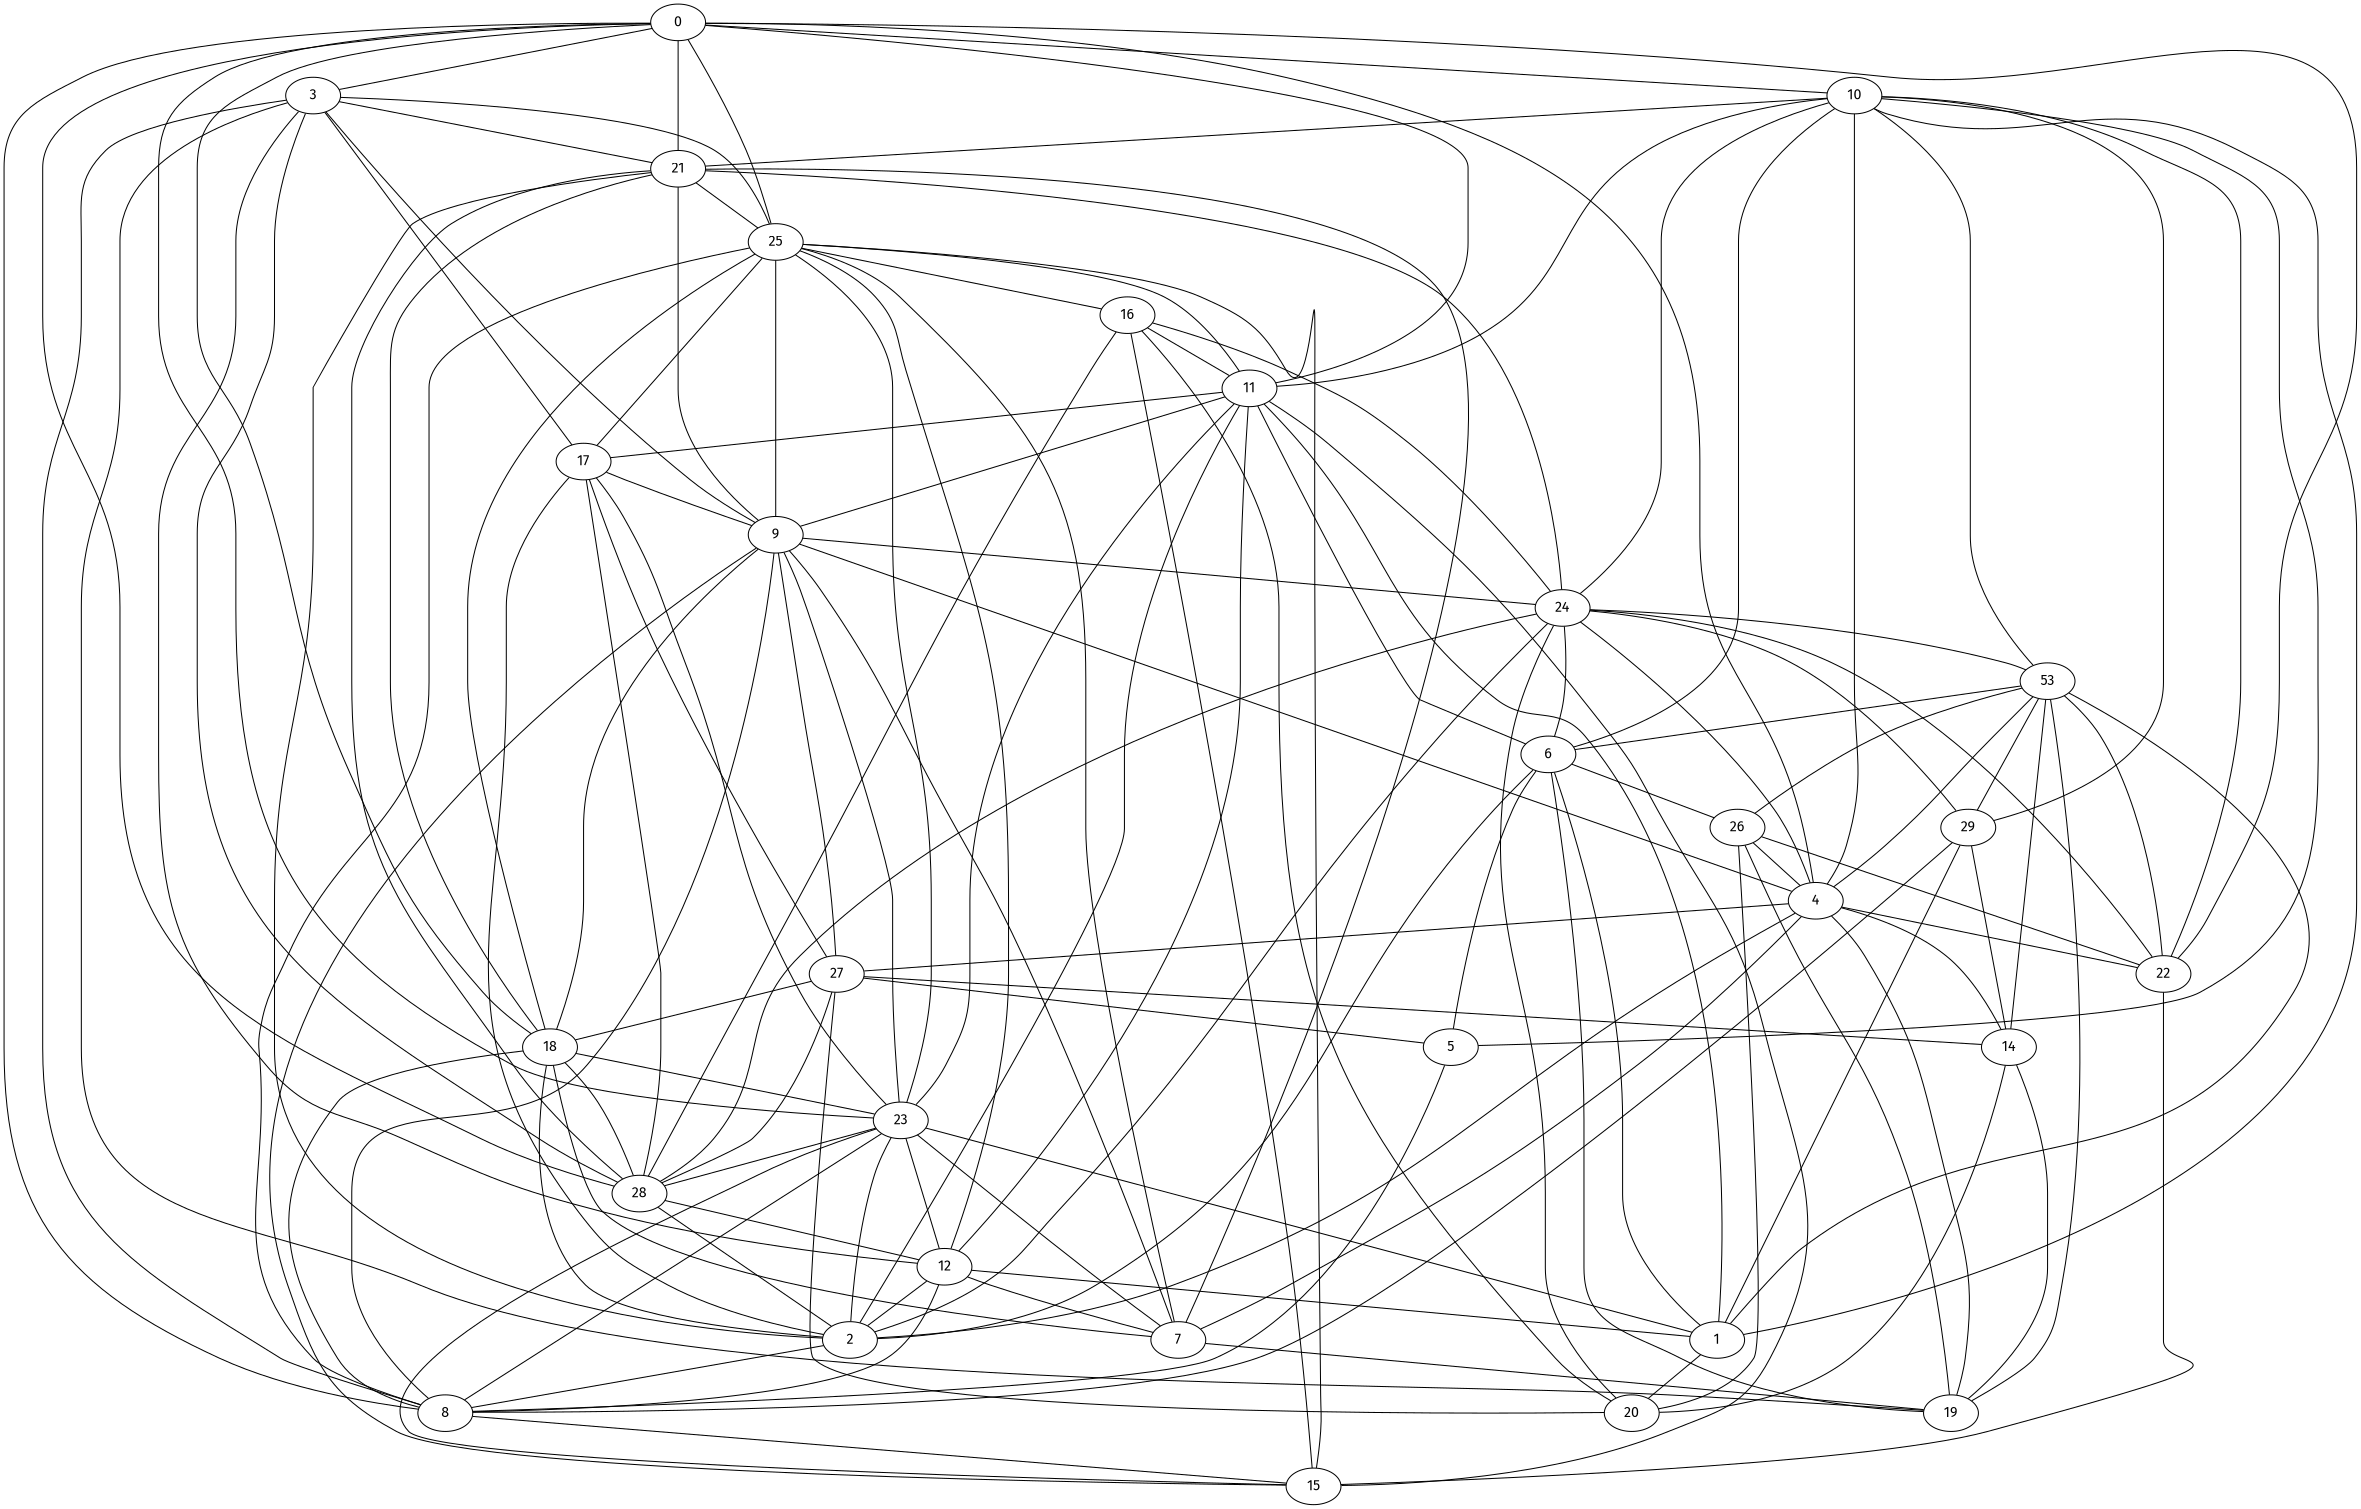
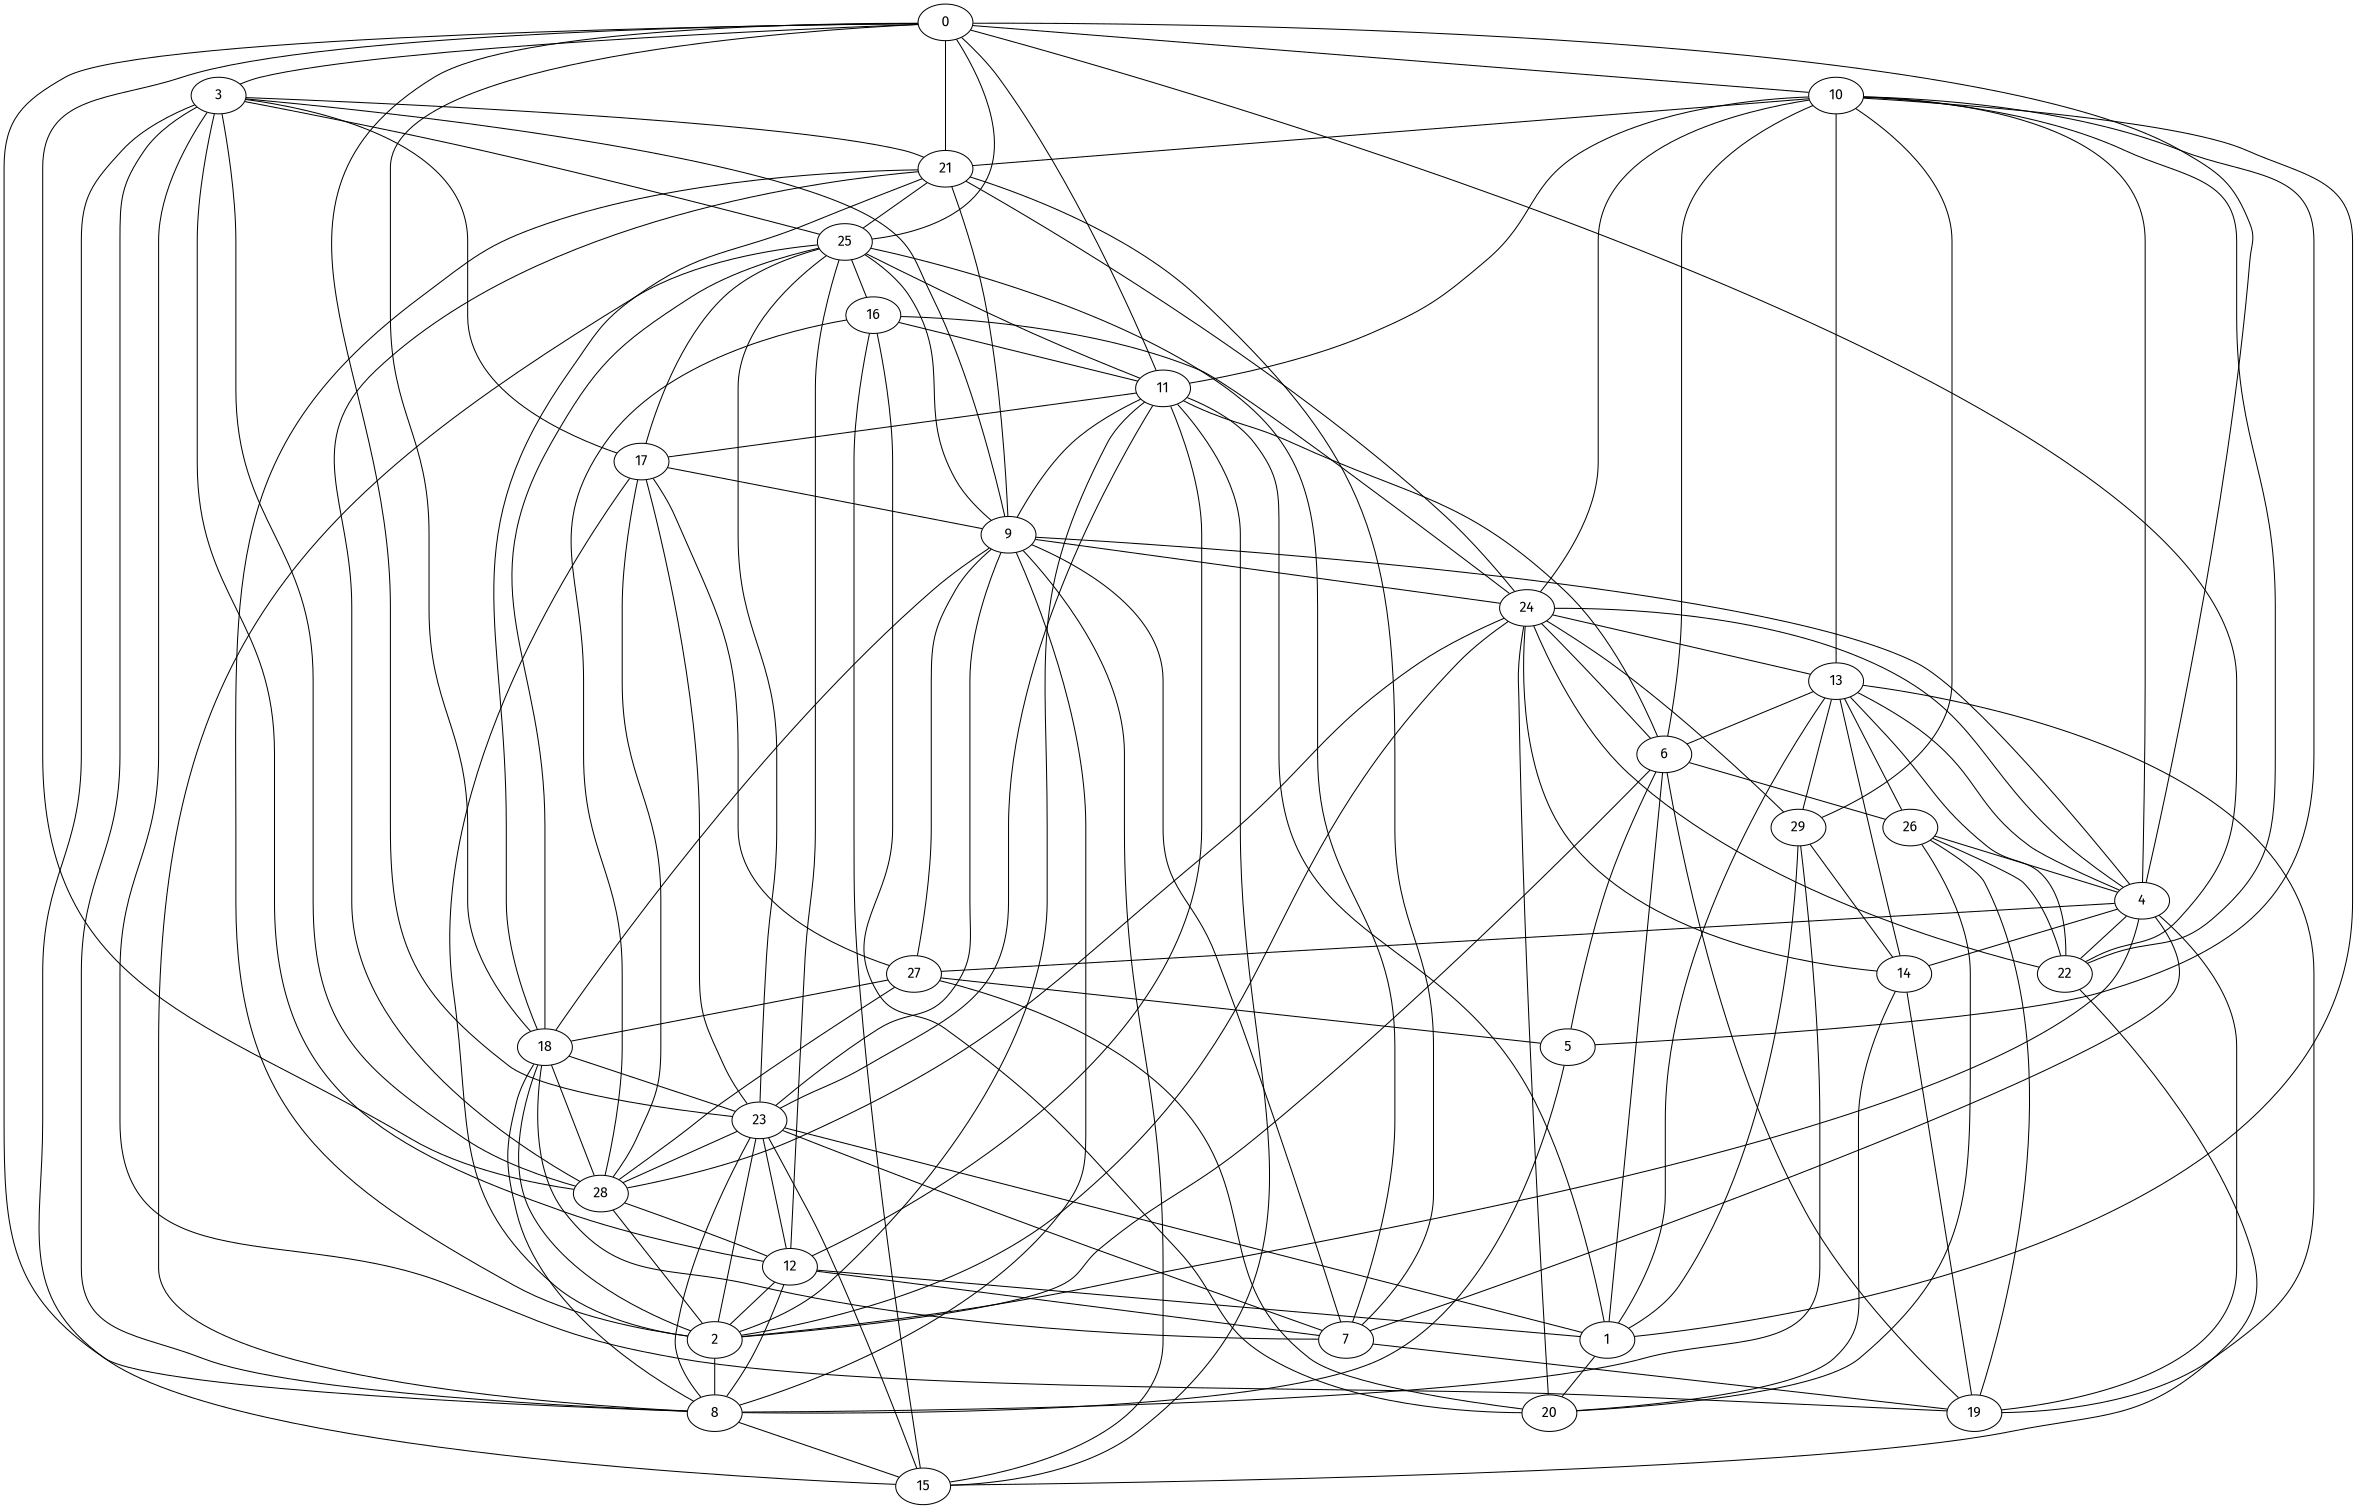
edge "25" -- "15": now "3" -- "15"
node "53": label "53" -> "13"
edge "27" -- "14": now "24" -- "14"
